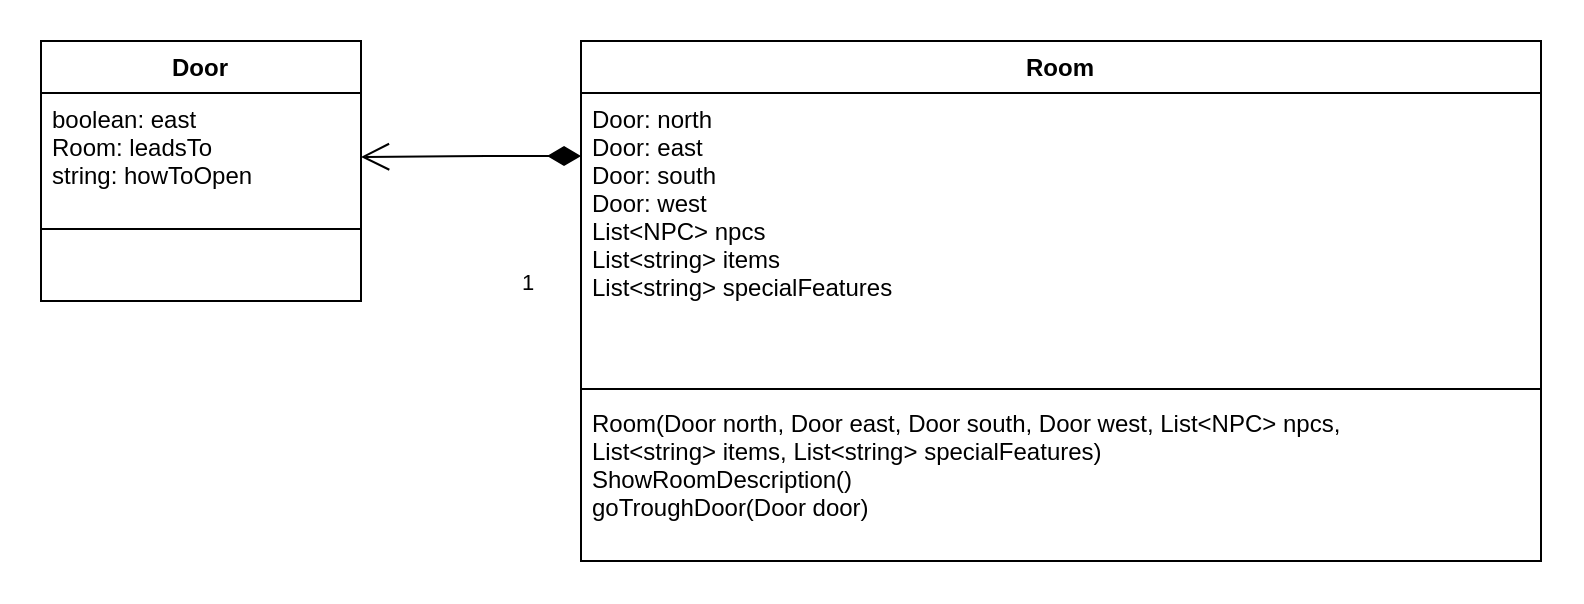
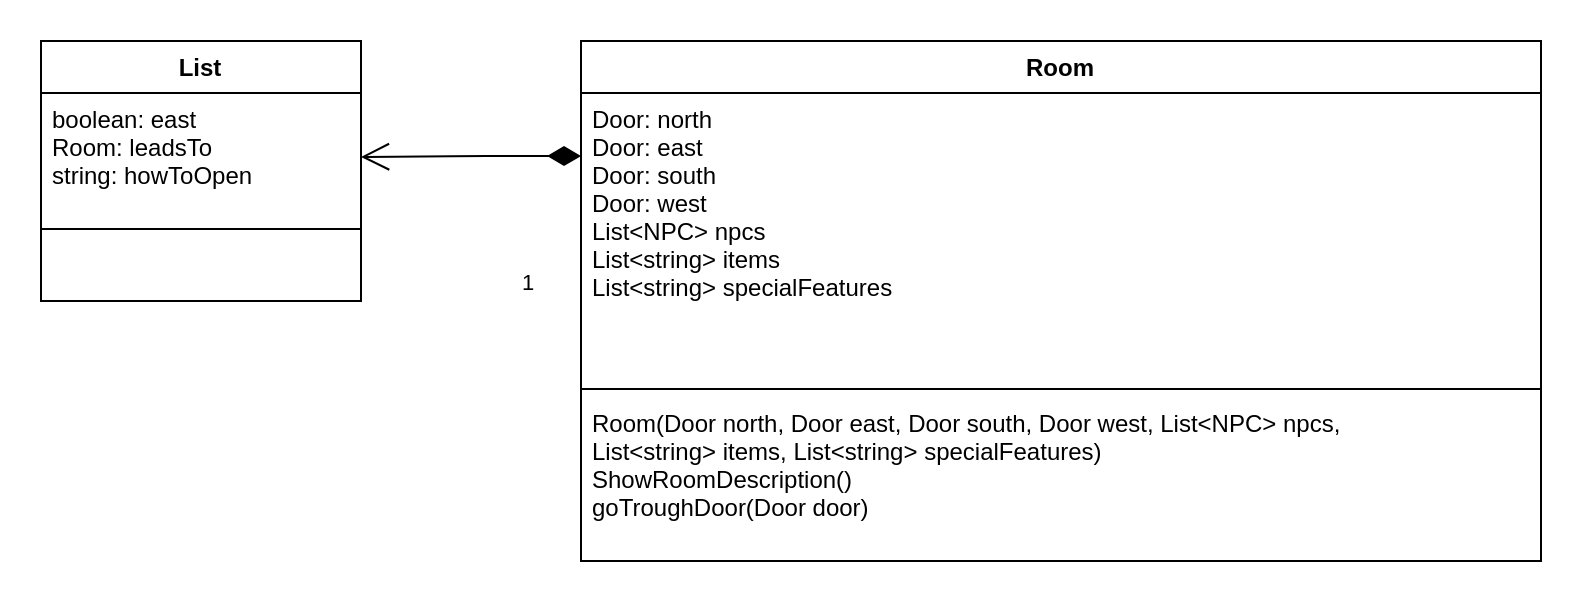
node "Door": label "Door" -> "List"
